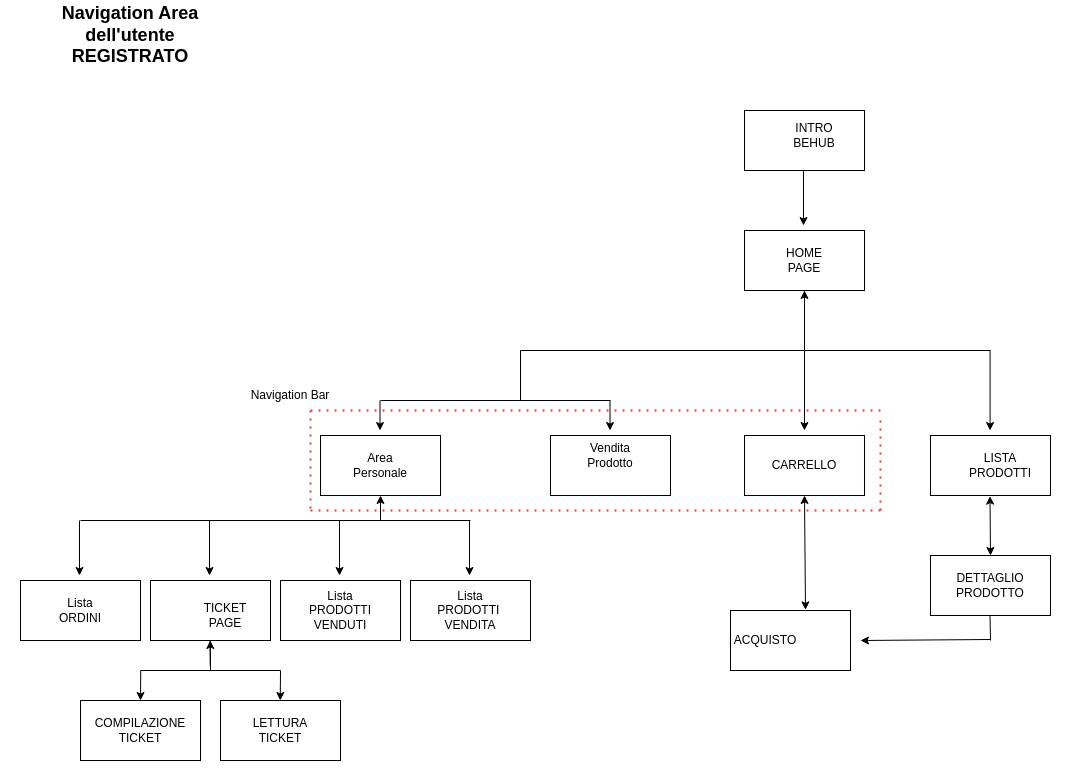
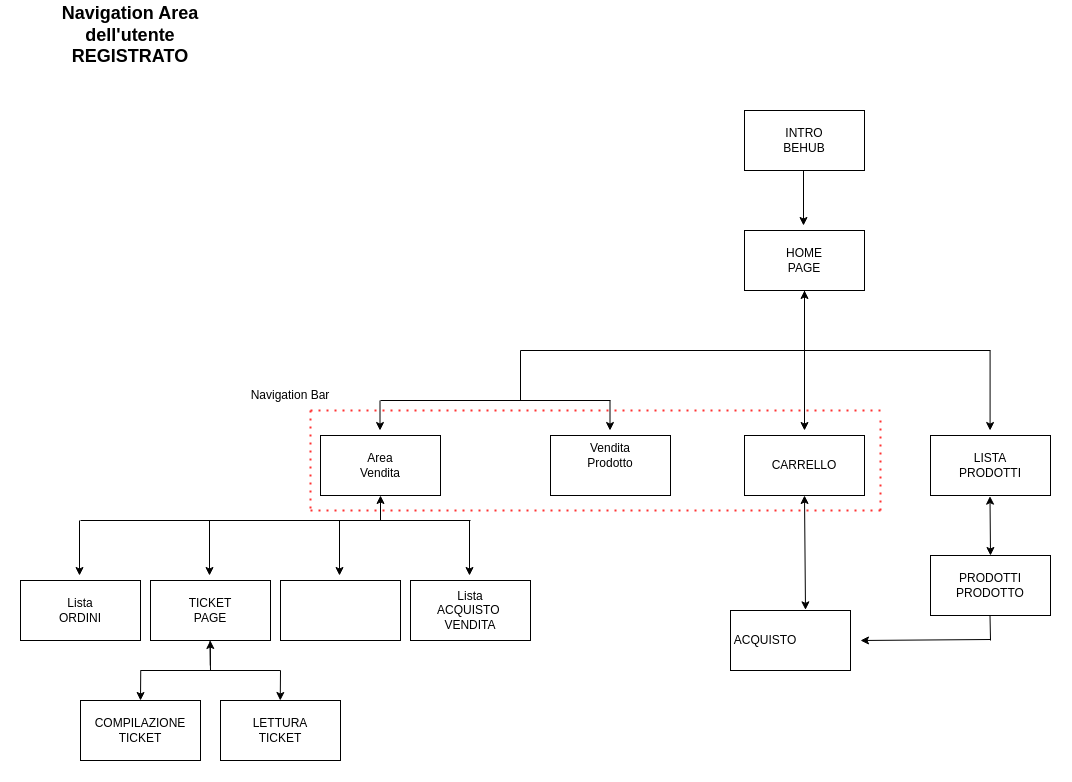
node "INTRO BEHUB": moved (815, 136) -> (805, 141)
node "Area Personale": label "Area Personale" -> "Area Vendita"
node "LISTA PRODOTTI": moved (1001, 466) -> (991, 466)
node "DETTAGLIO PRODOTTO": label "DETTAGLIO PRODOTTO" -> "PRODOTTI PRODOTTO"
node "Lista PRODOTTI VENDUTI": removed
node "Lista PRODOTTI VENDITA": label "Lista PRODOTTI VENDITA" -> "Lista ACQUISTO VENDITA"
node "TICKET PAGE": moved (226, 616) -> (211, 611)
